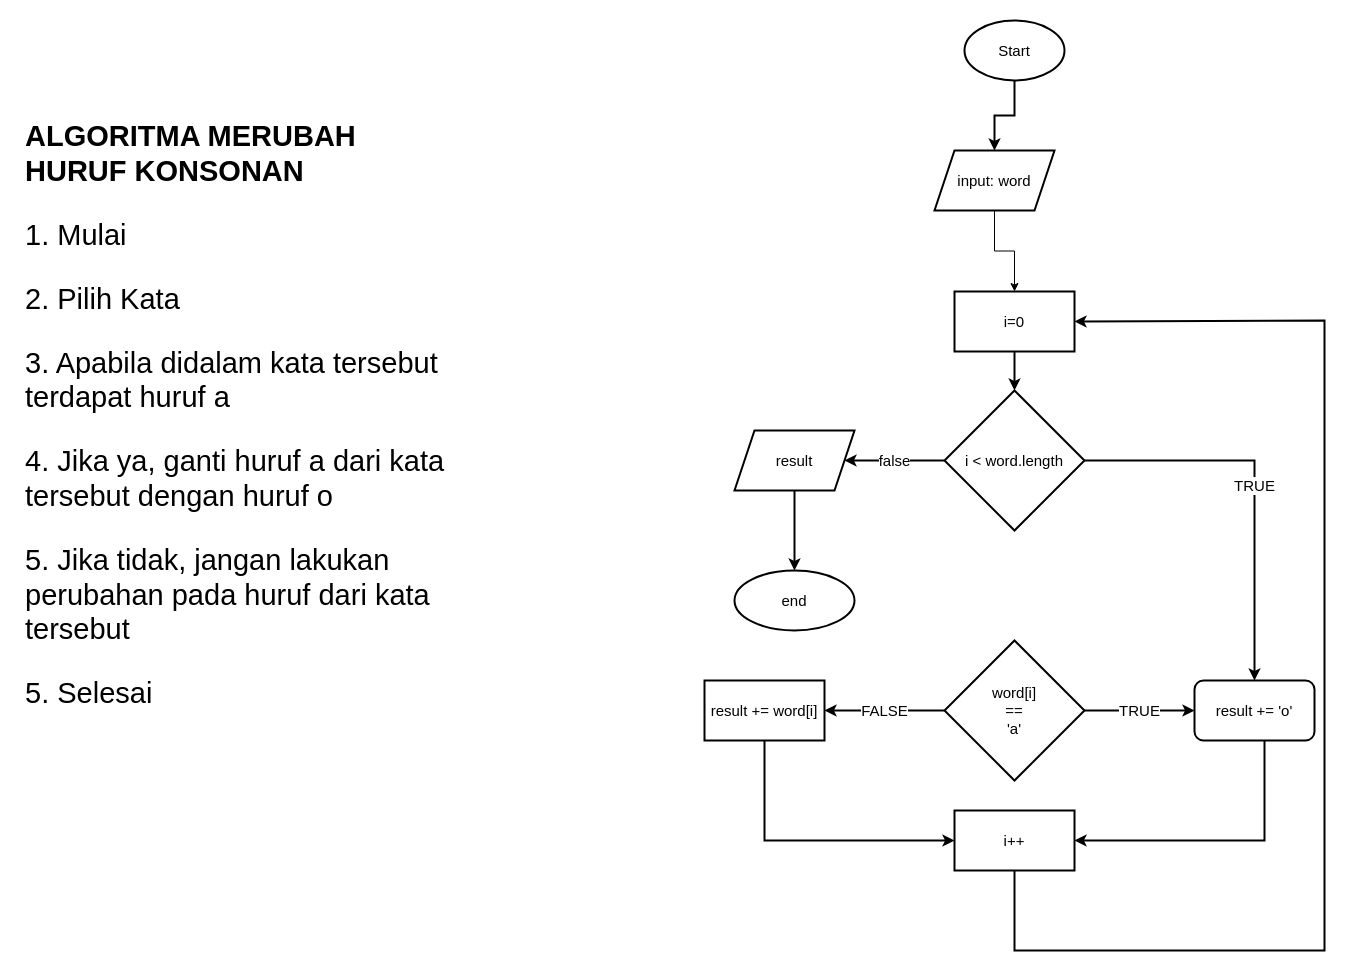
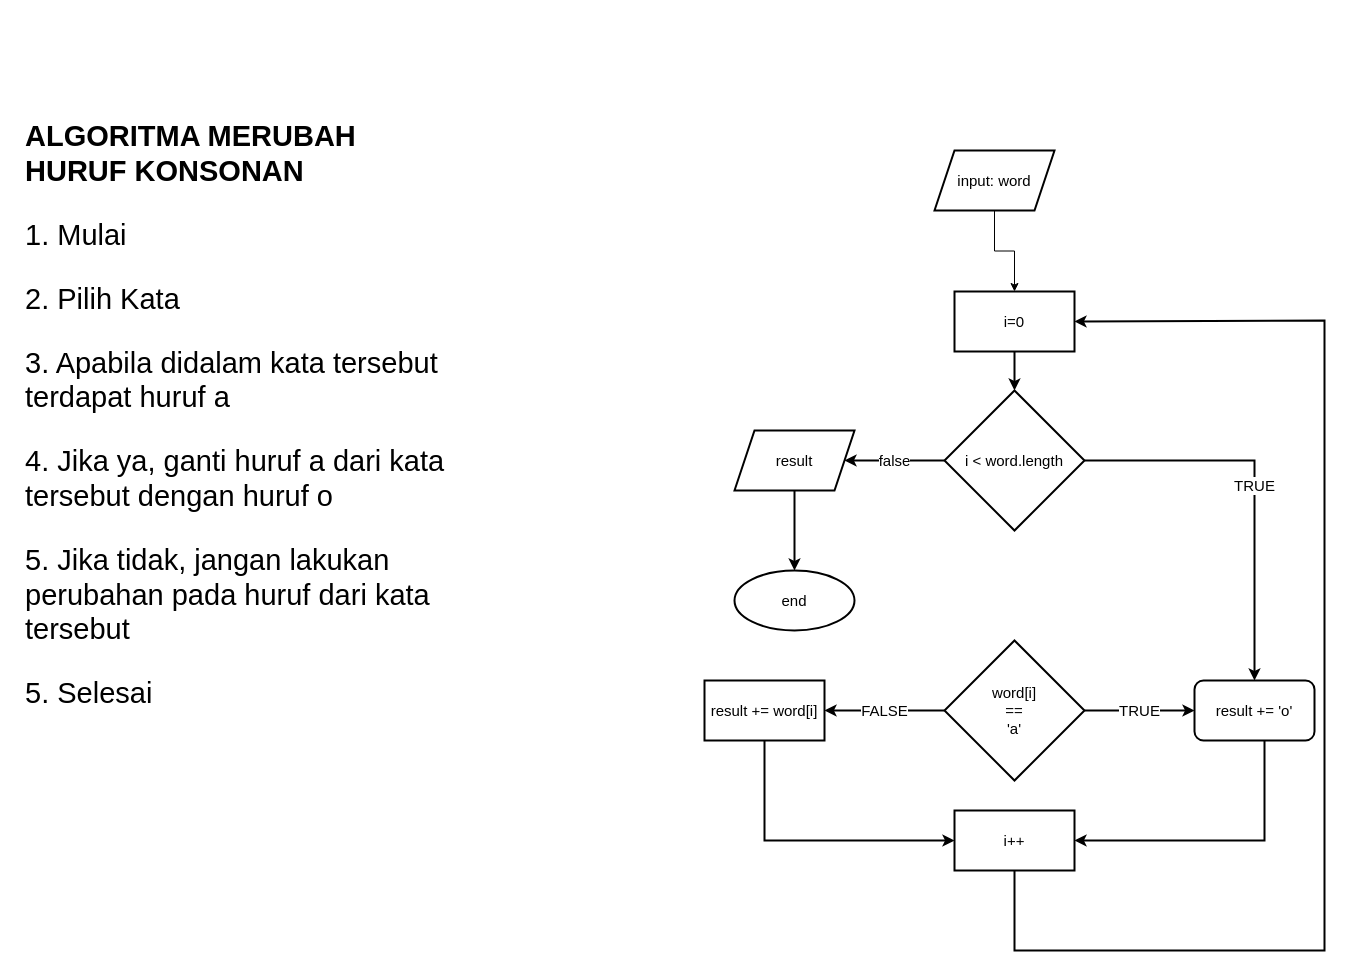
node "Start": removed
edge "Start" -> "input: word": removed
